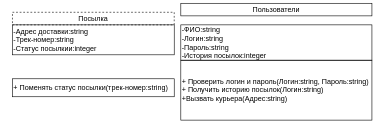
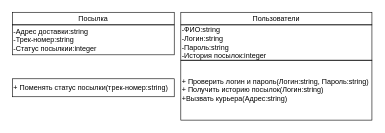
node "Пользователи": moved (277, 10) -> (277, 19)
node "Посылка": style dashed -> solid
